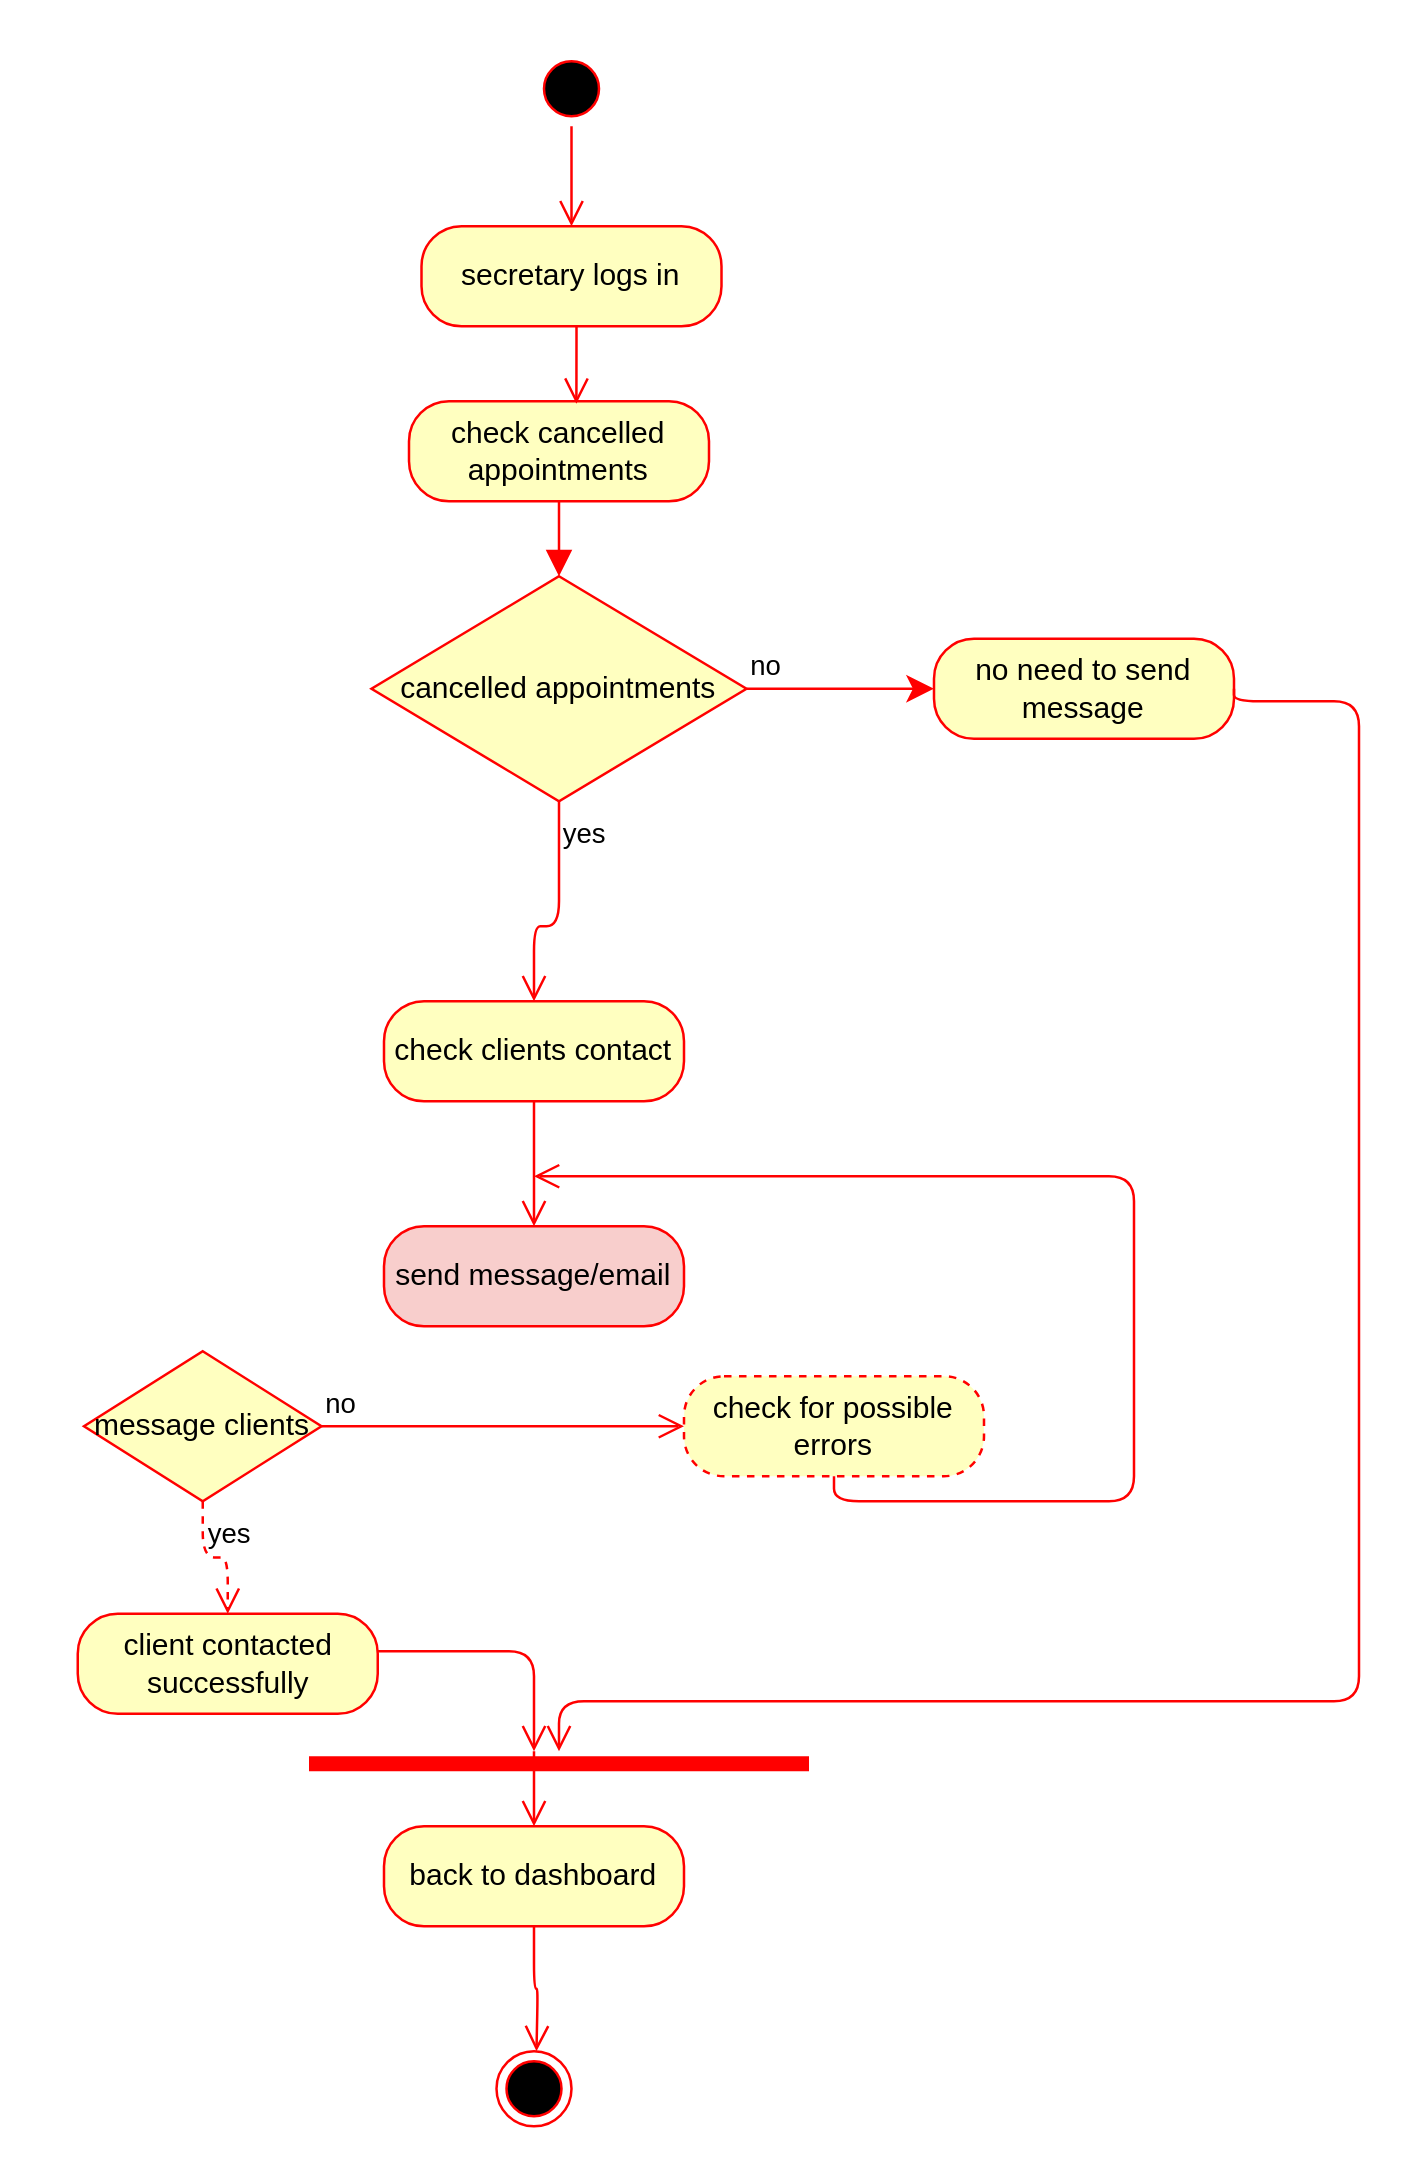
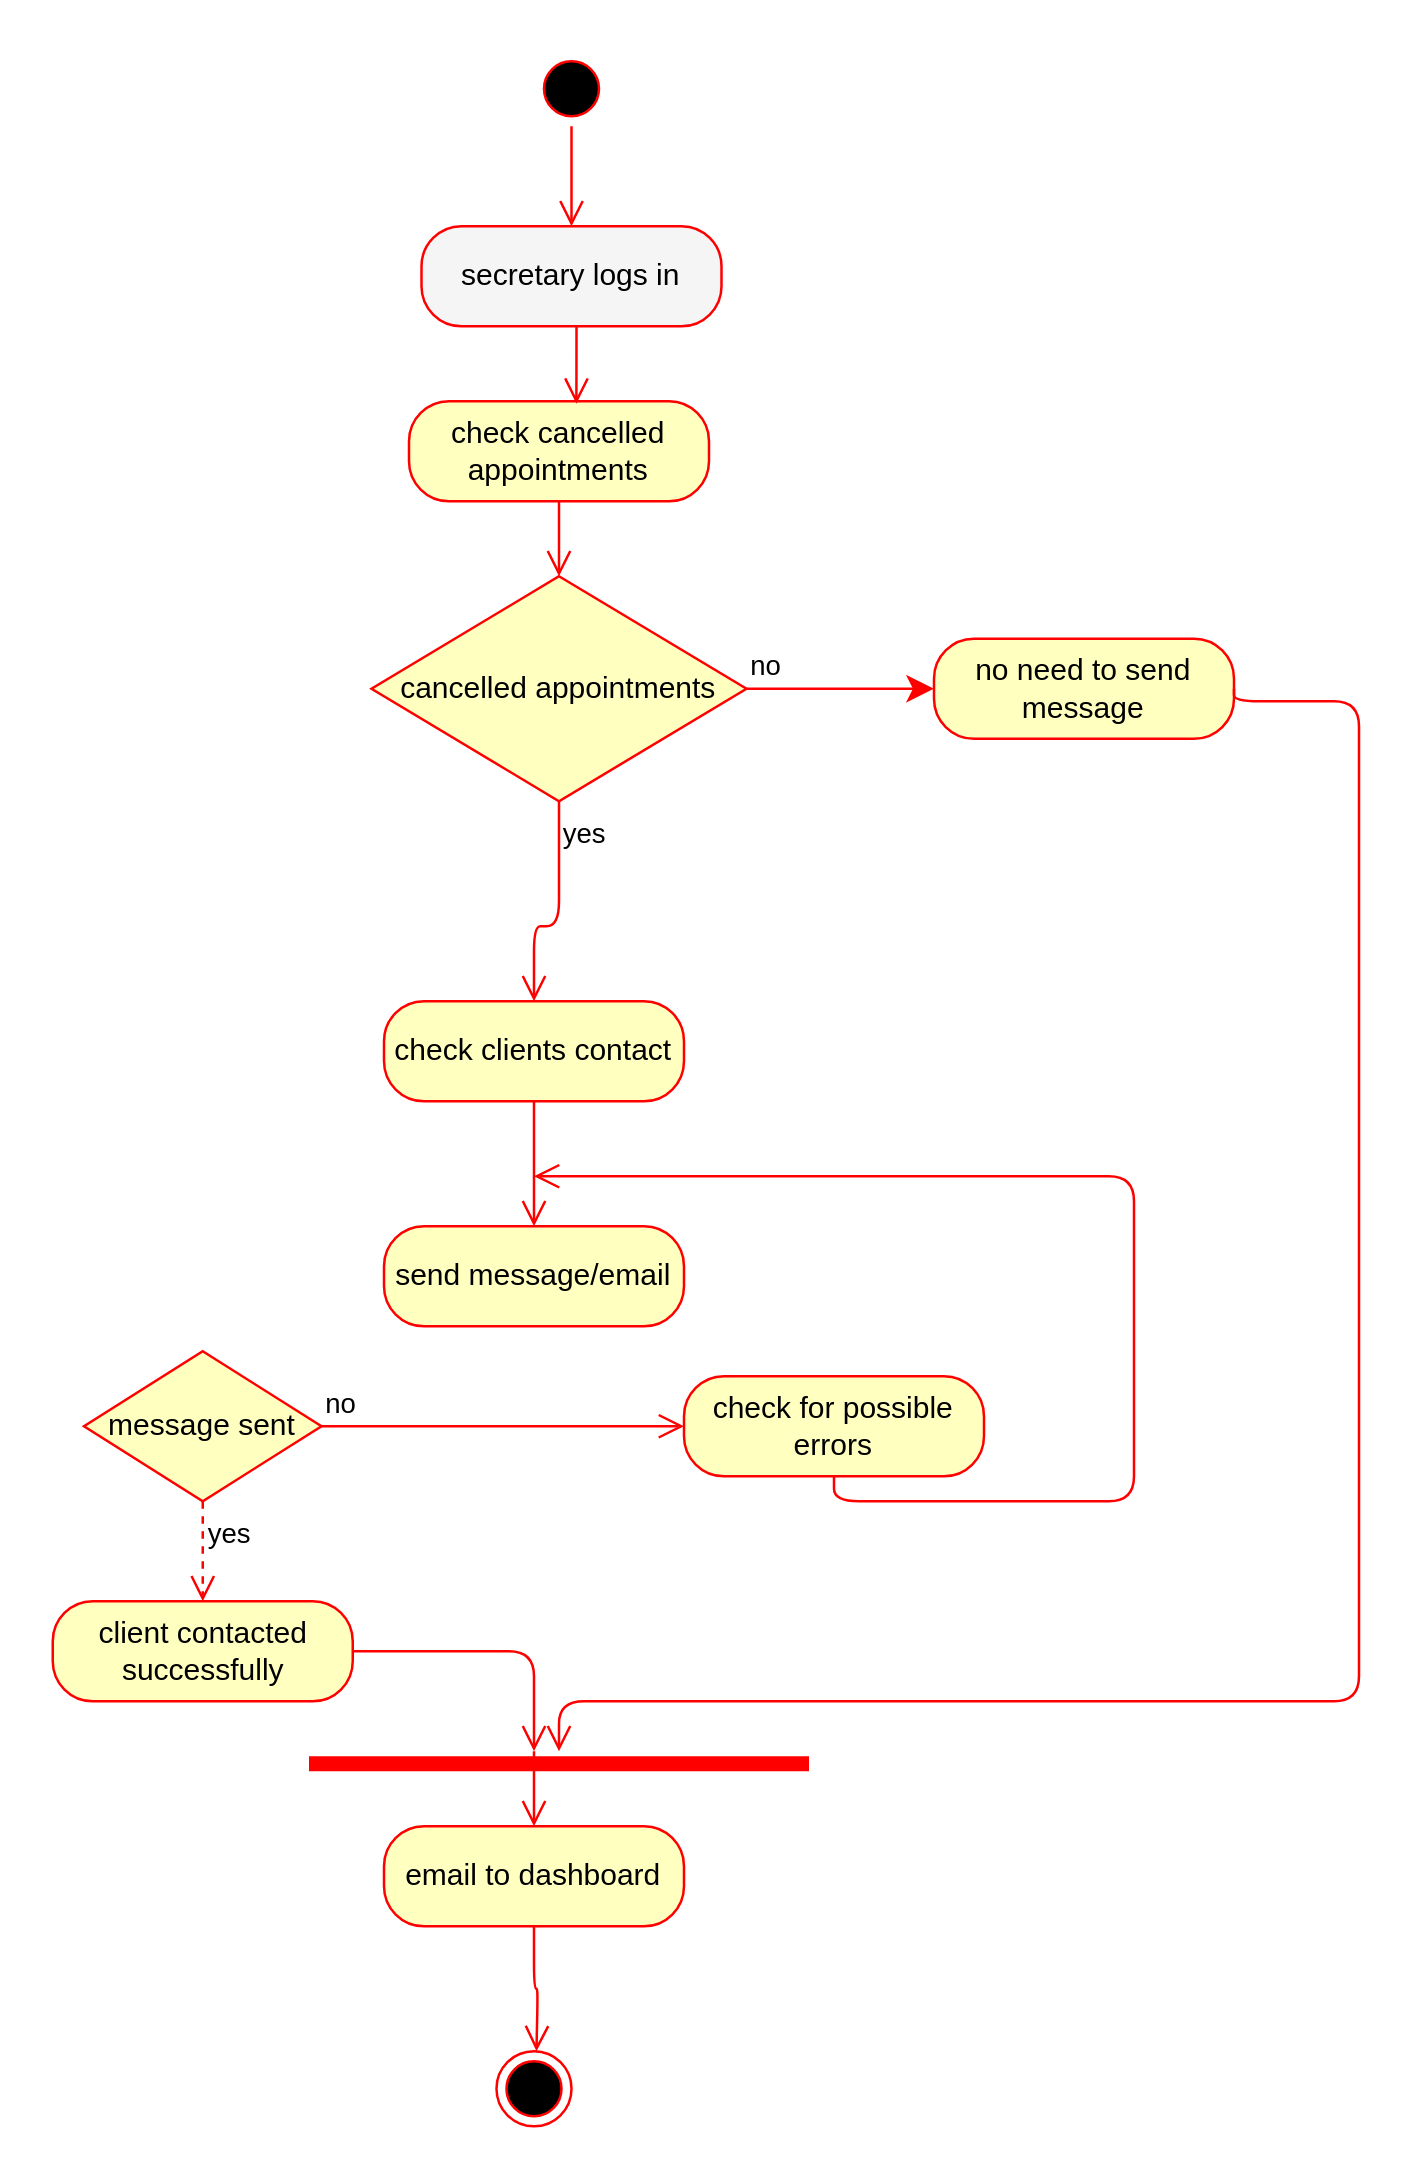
node "secretary logs in": fillcolor #ffffc0 -> #f5f5f5
edge "check cancelled appointments" -> "cancelled appointments": arrowhead block -> open
node "send message/email": fillcolor #f8cecc -> #ffffc0
node "message clients": label "message clients" -> "message sent"
node "check for possible errors": style dashed -> solid
node "client contacted successfully": moved (228, 1664) -> (203, 1651)
node "back to dashboard": label "back to dashboard" -> "email to dashboard"
